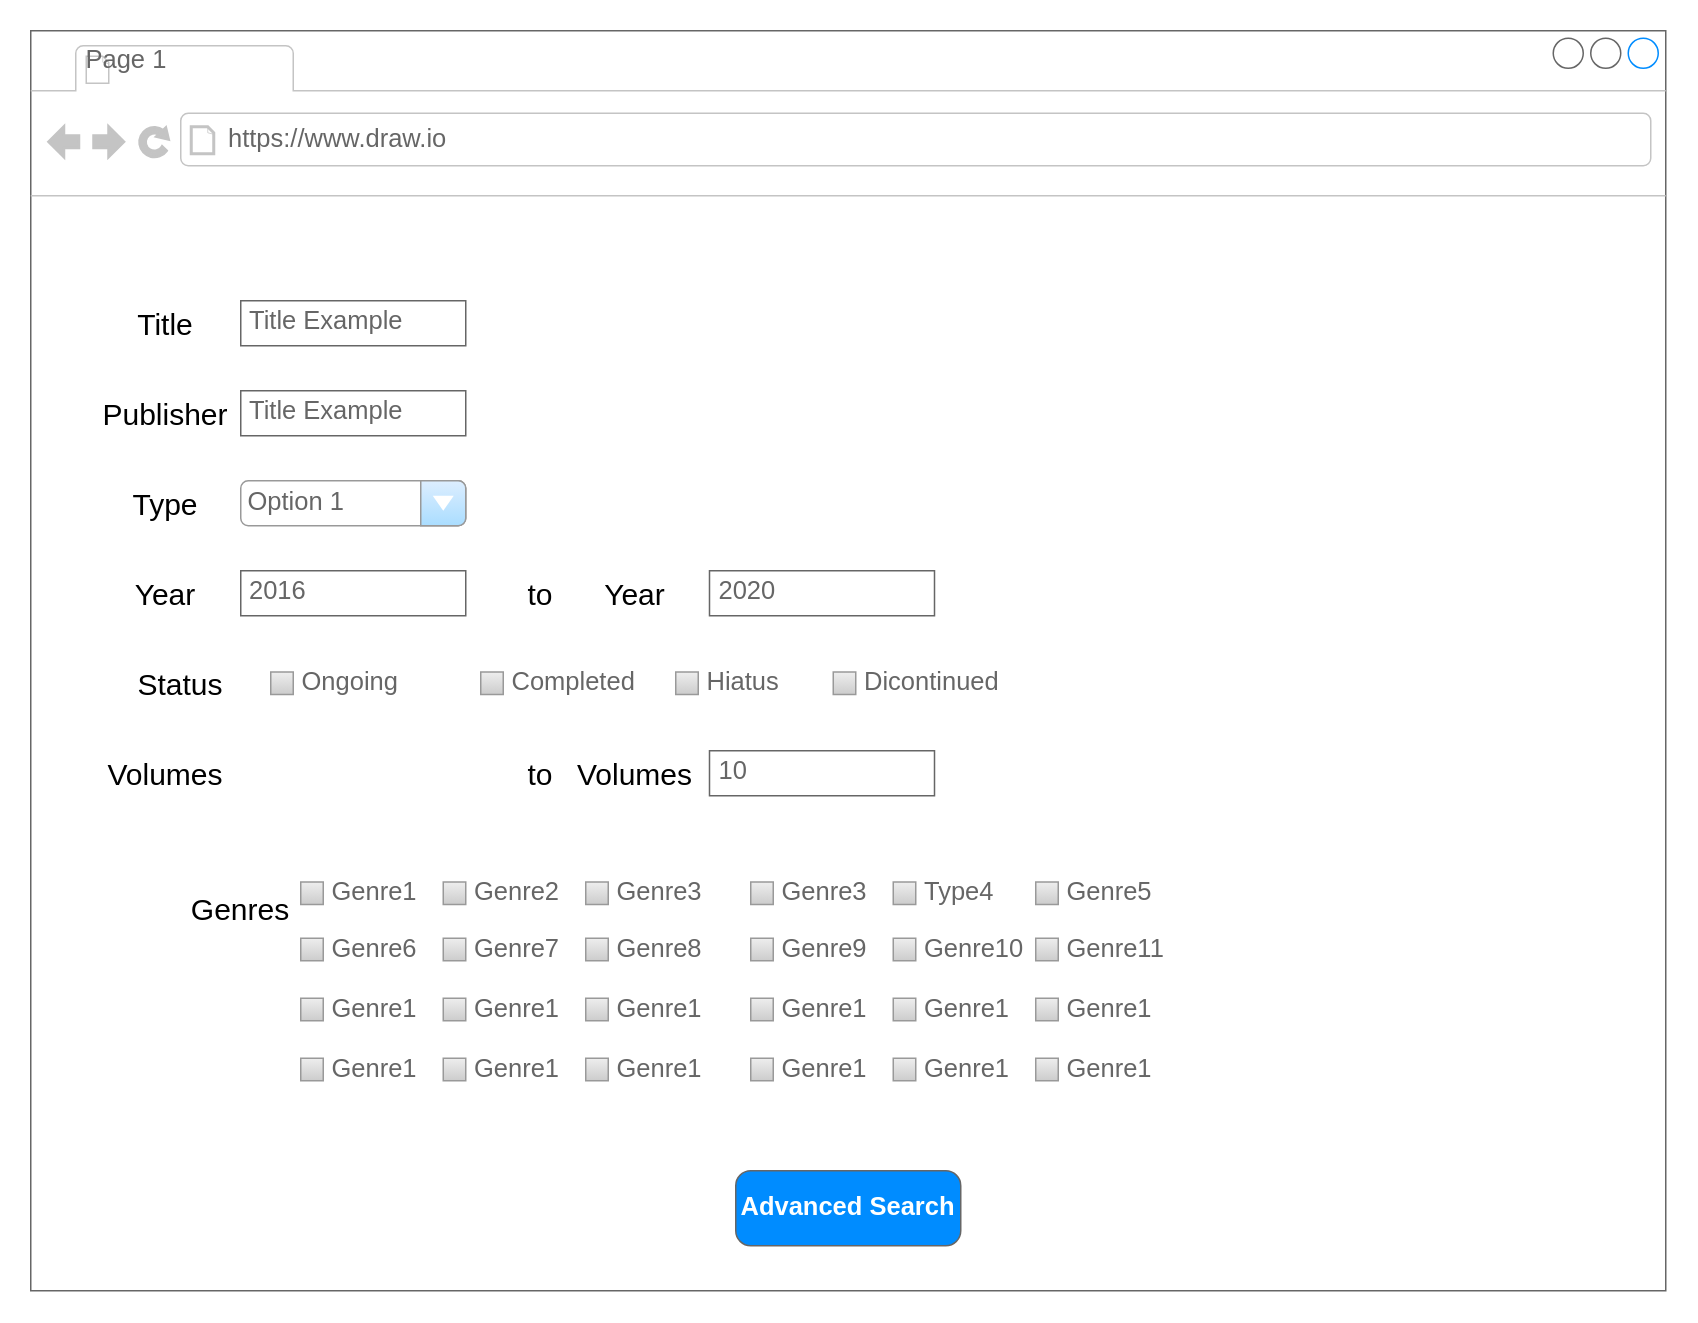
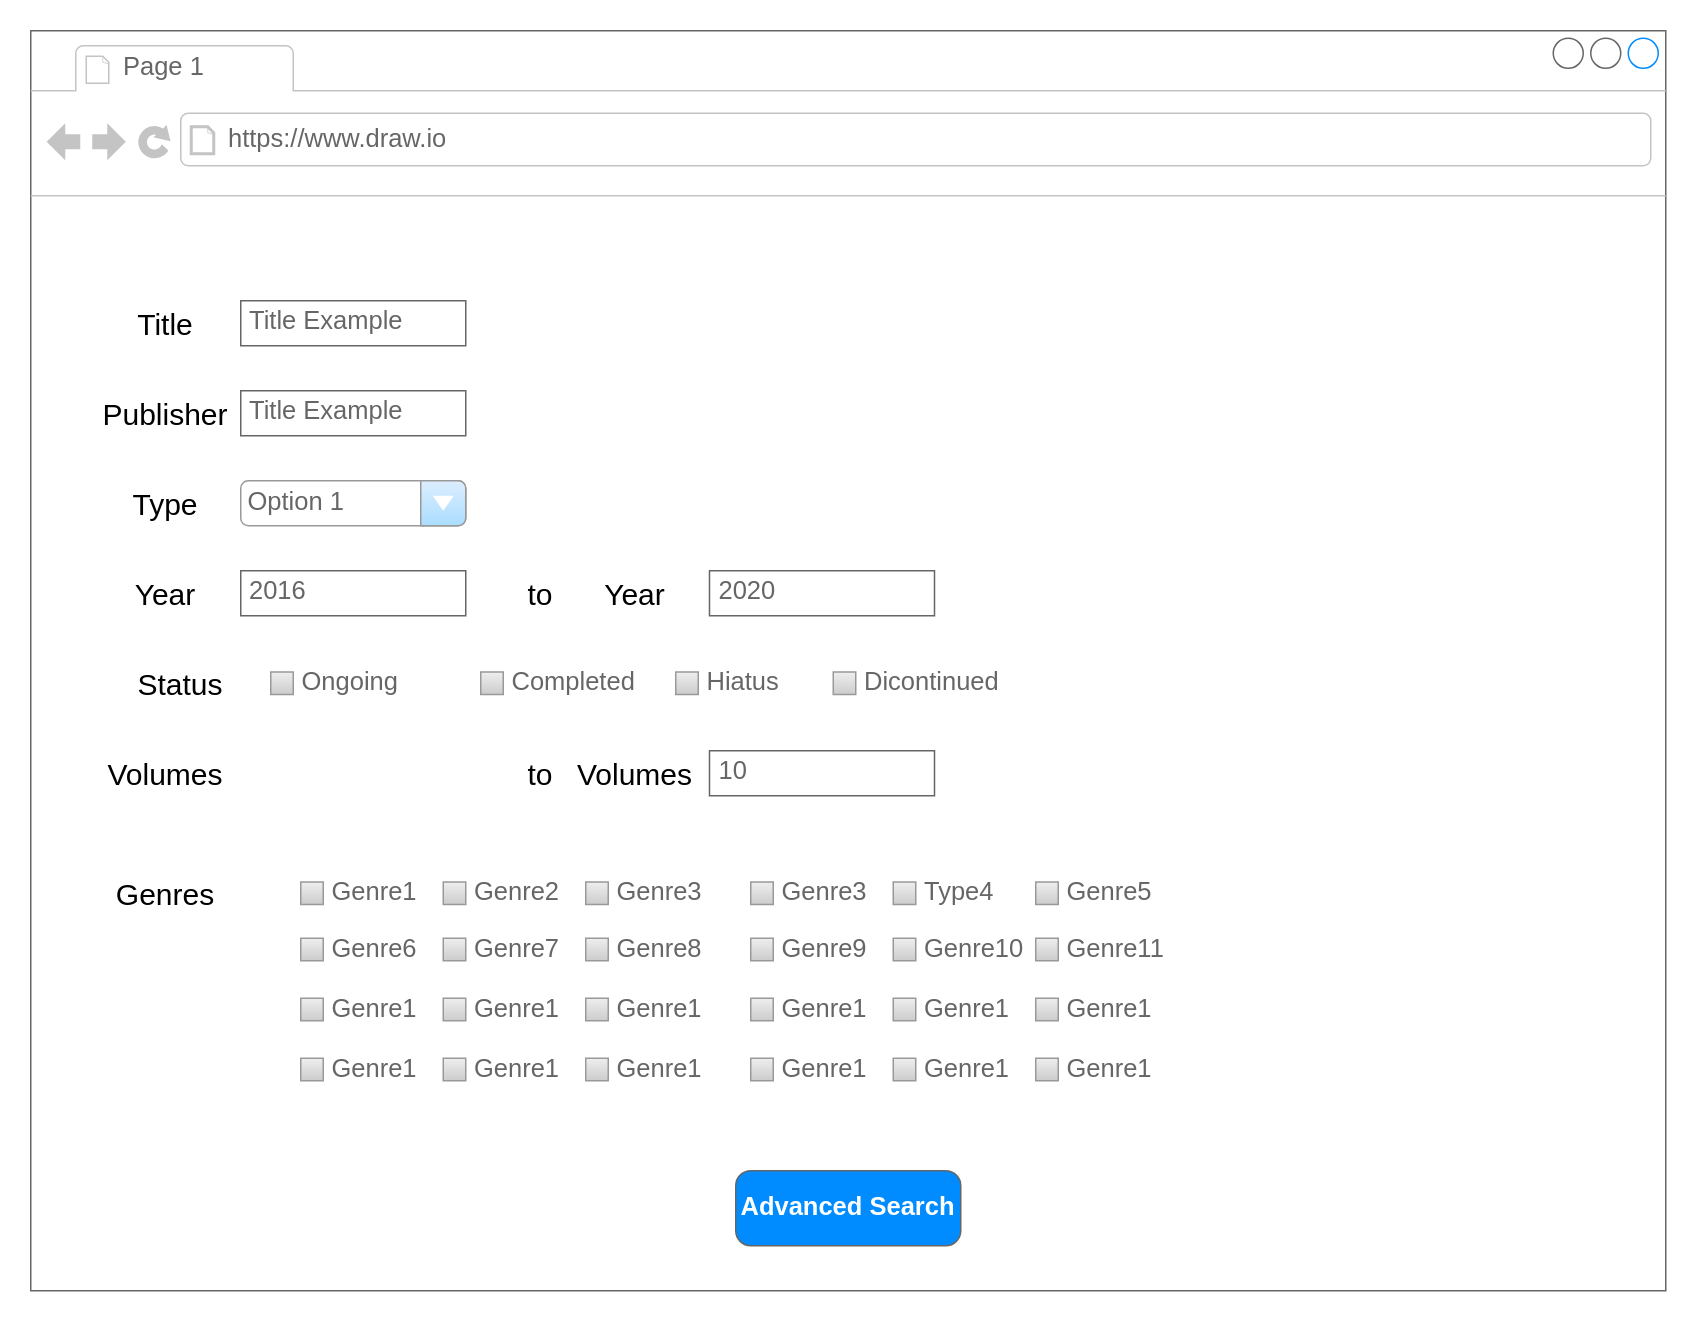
node "Page 1": moved (166, 61) -> (203, 68)
node "Genres": moved (241, 908) -> (166, 893)
